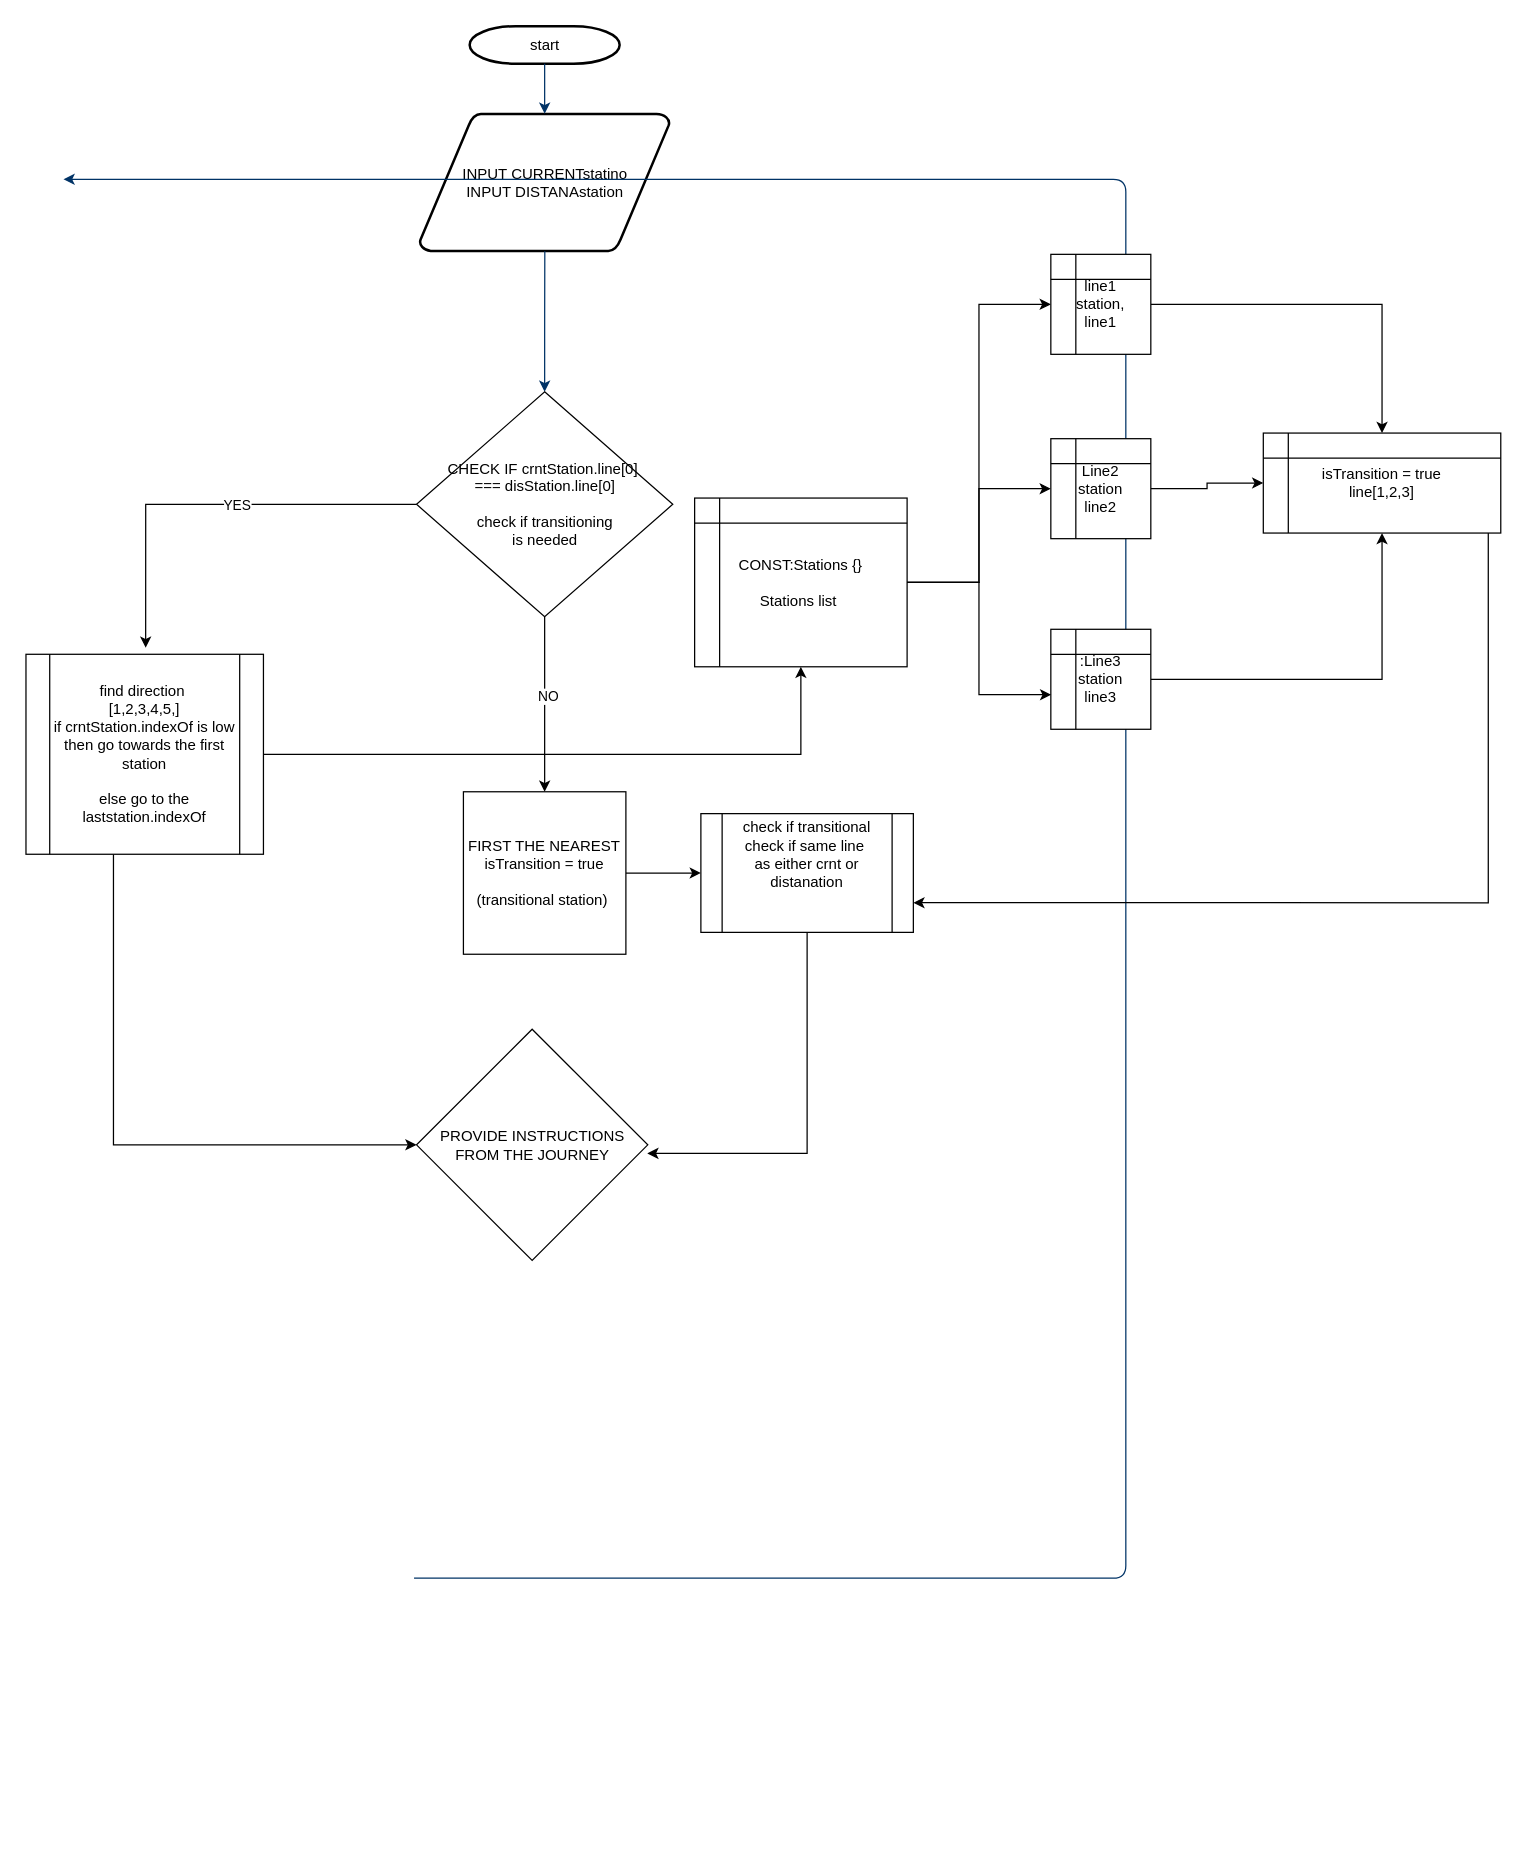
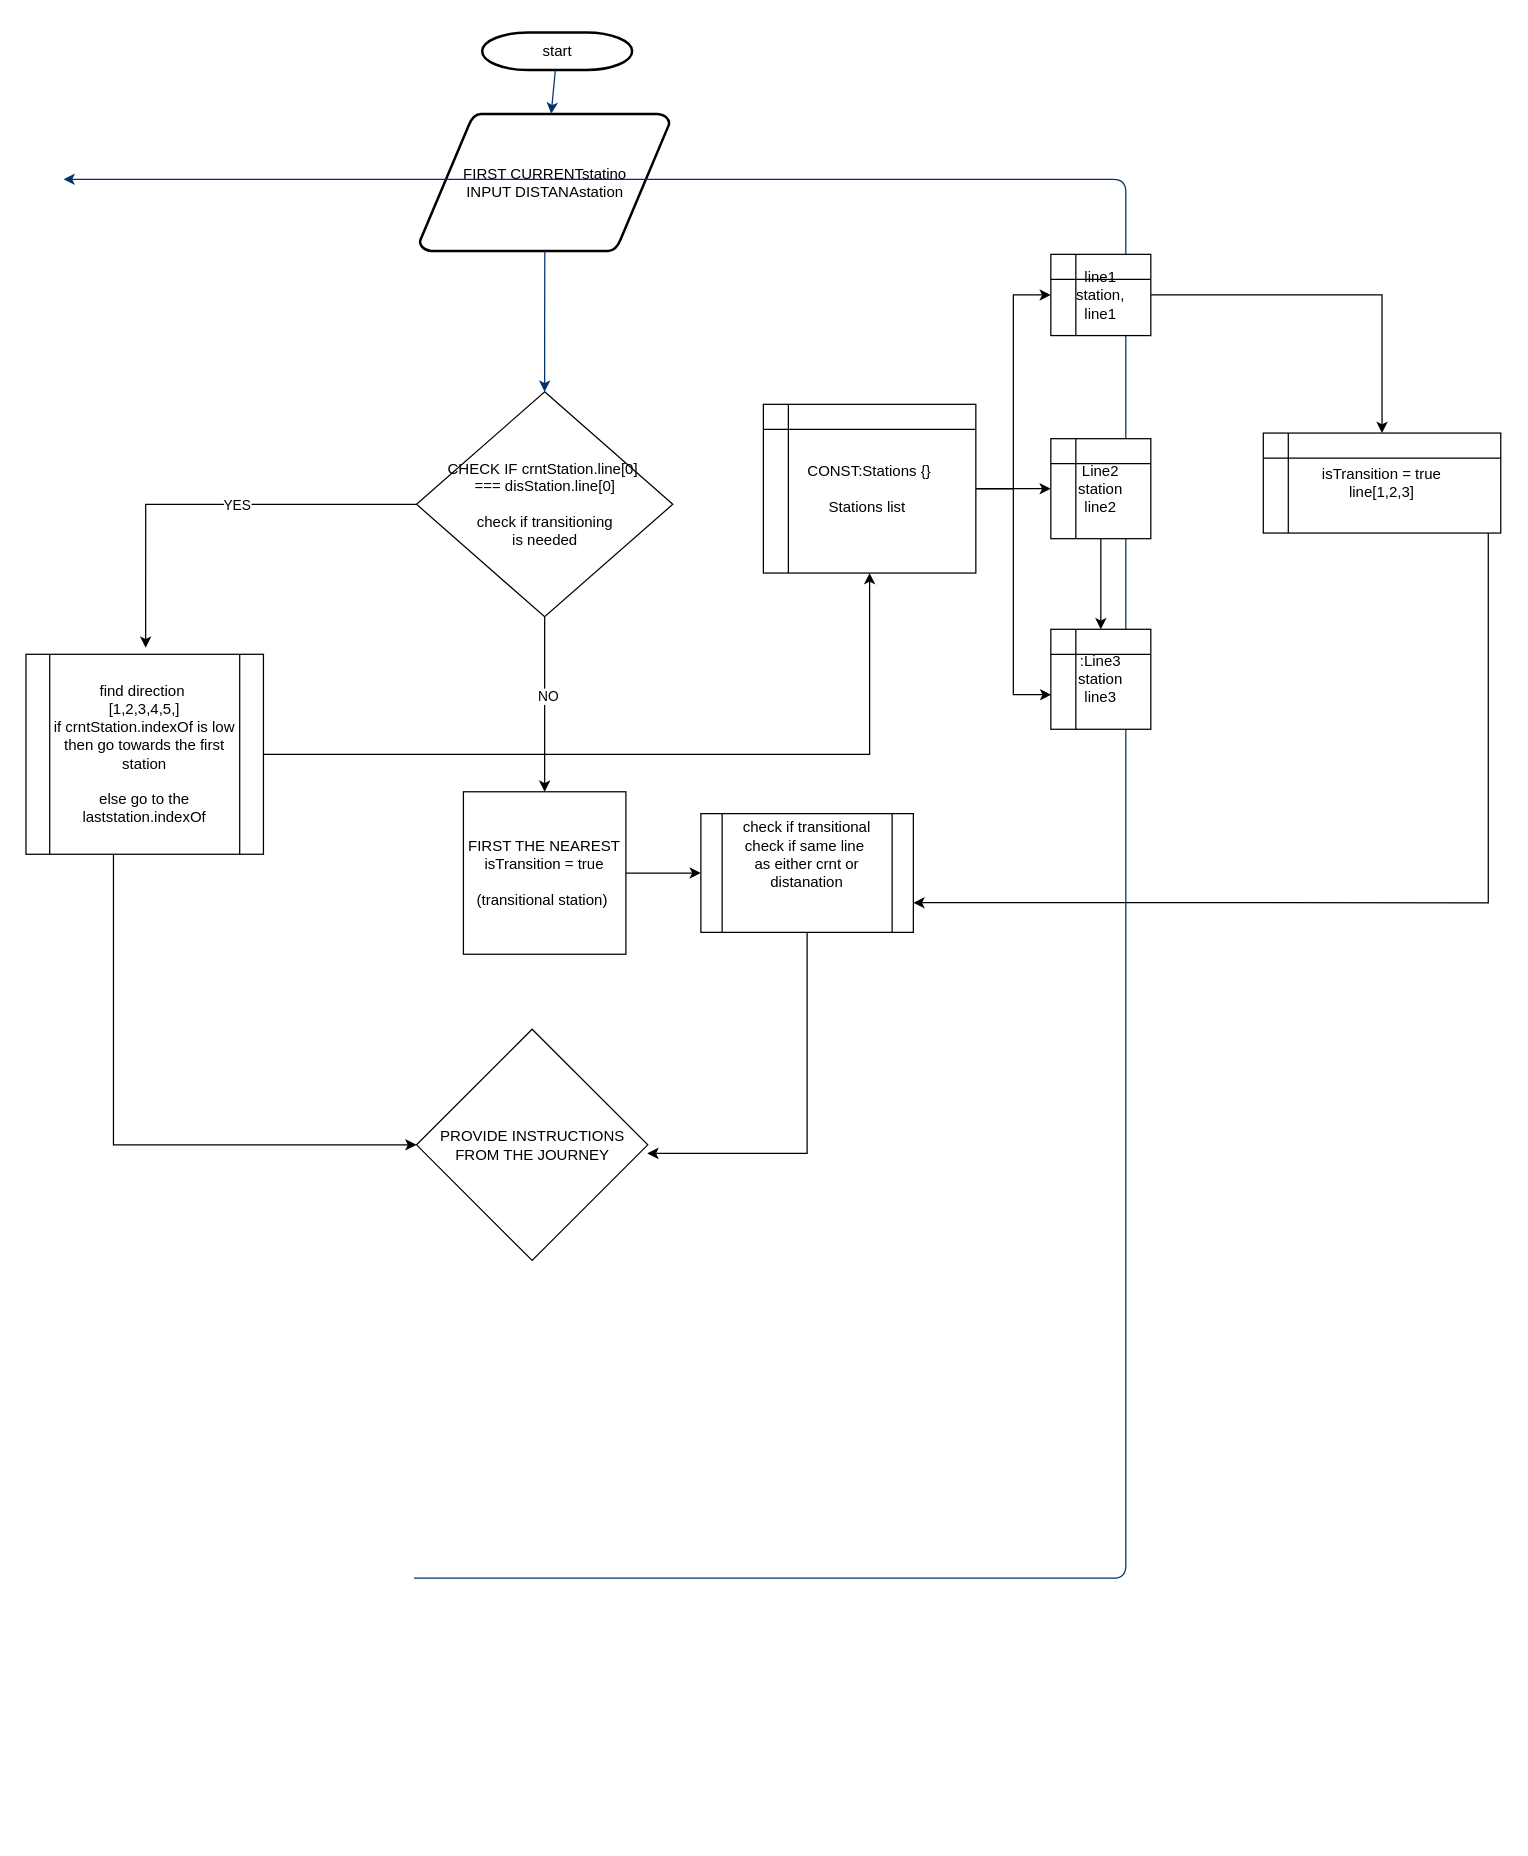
node "start": moved (544, 45) -> (557, 51)
node "INPUT CURRENTstatino INPUT DISTANAstation": label "INPUT CURRENTstatino INPUT DISTANAstation" -> "FIRST CURRENTstatino INPUT DISTANAstation"
node "line1 station, line1": size 100x100 -> 100x81
edge "Line2 station line2" -> "isTransition = true line[1,2,3]": now "Line2 station line2" -> ":Line3 station line3"
node "CONST:Stations {} Stations list": moved (801, 583) -> (869, 489)
edge ":Line3 station line3" -> "isTransition = true line[1,2,3]": removed
